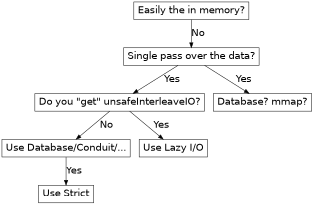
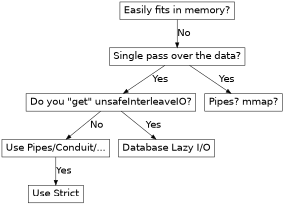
node "Easily the in memory?": label "Easily the in memory?" -> "Easily fits in memory?"
node "Database? mmap?": label "Database? mmap?" -> "Pipes? mmap?"
node "Use Database/Conduit/...": label "Use Database/Conduit/..." -> "Use Pipes/Conduit/..."
node "Use Lazy I/O": label "Use Lazy I/O" -> "Database Lazy I/O"
